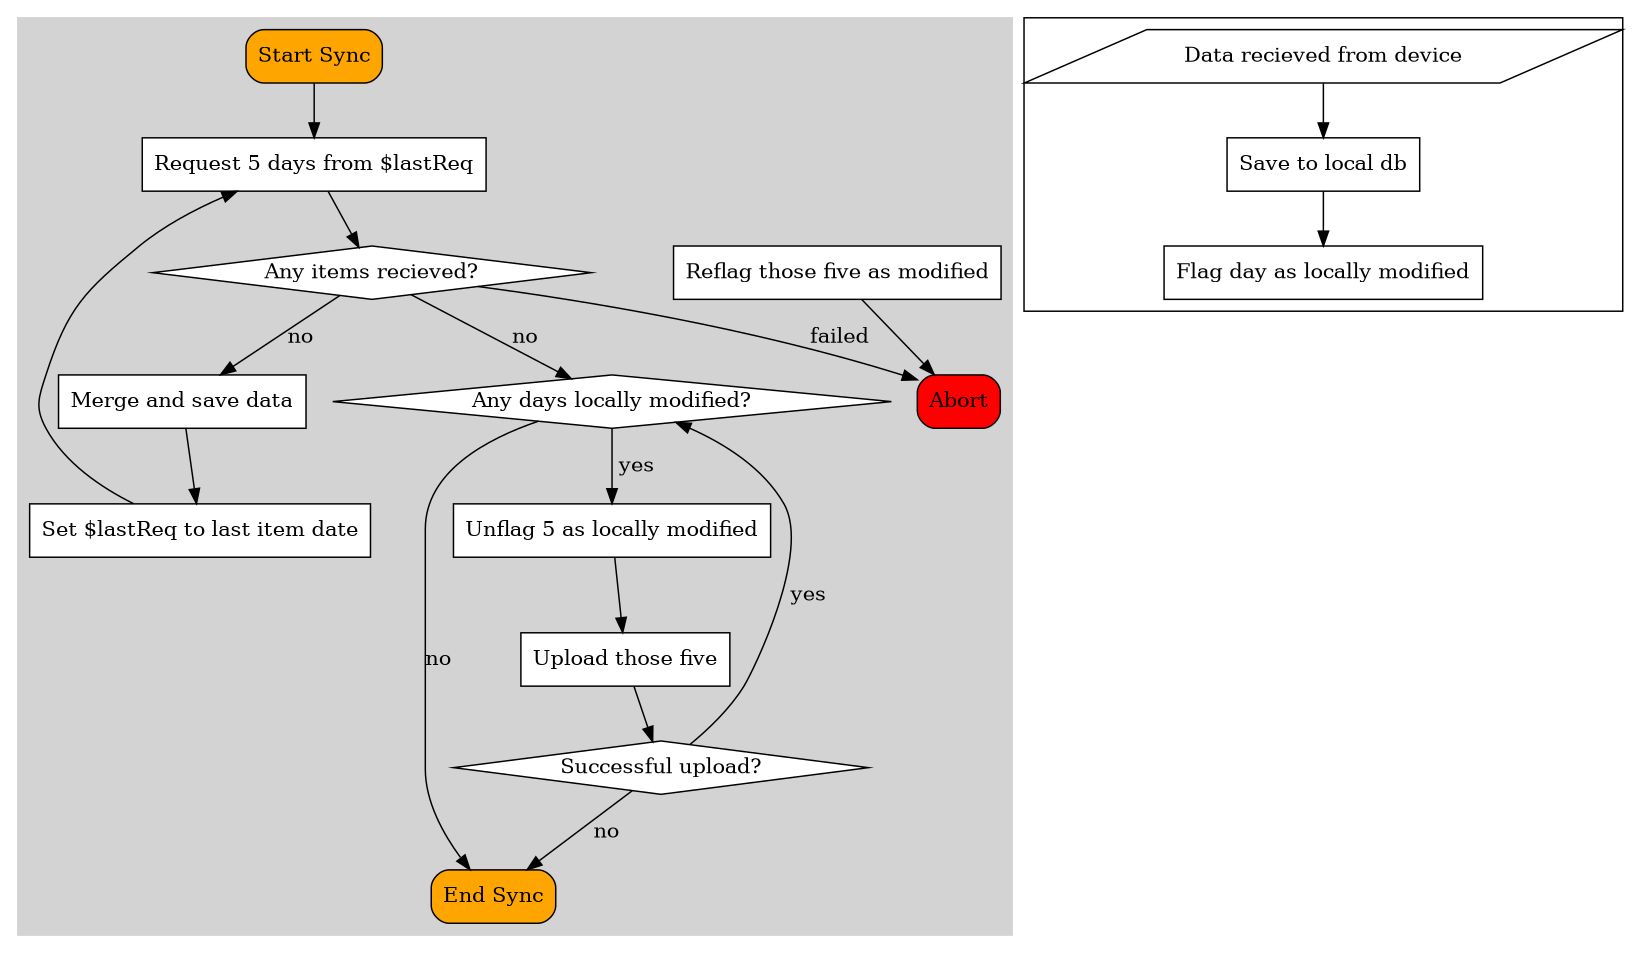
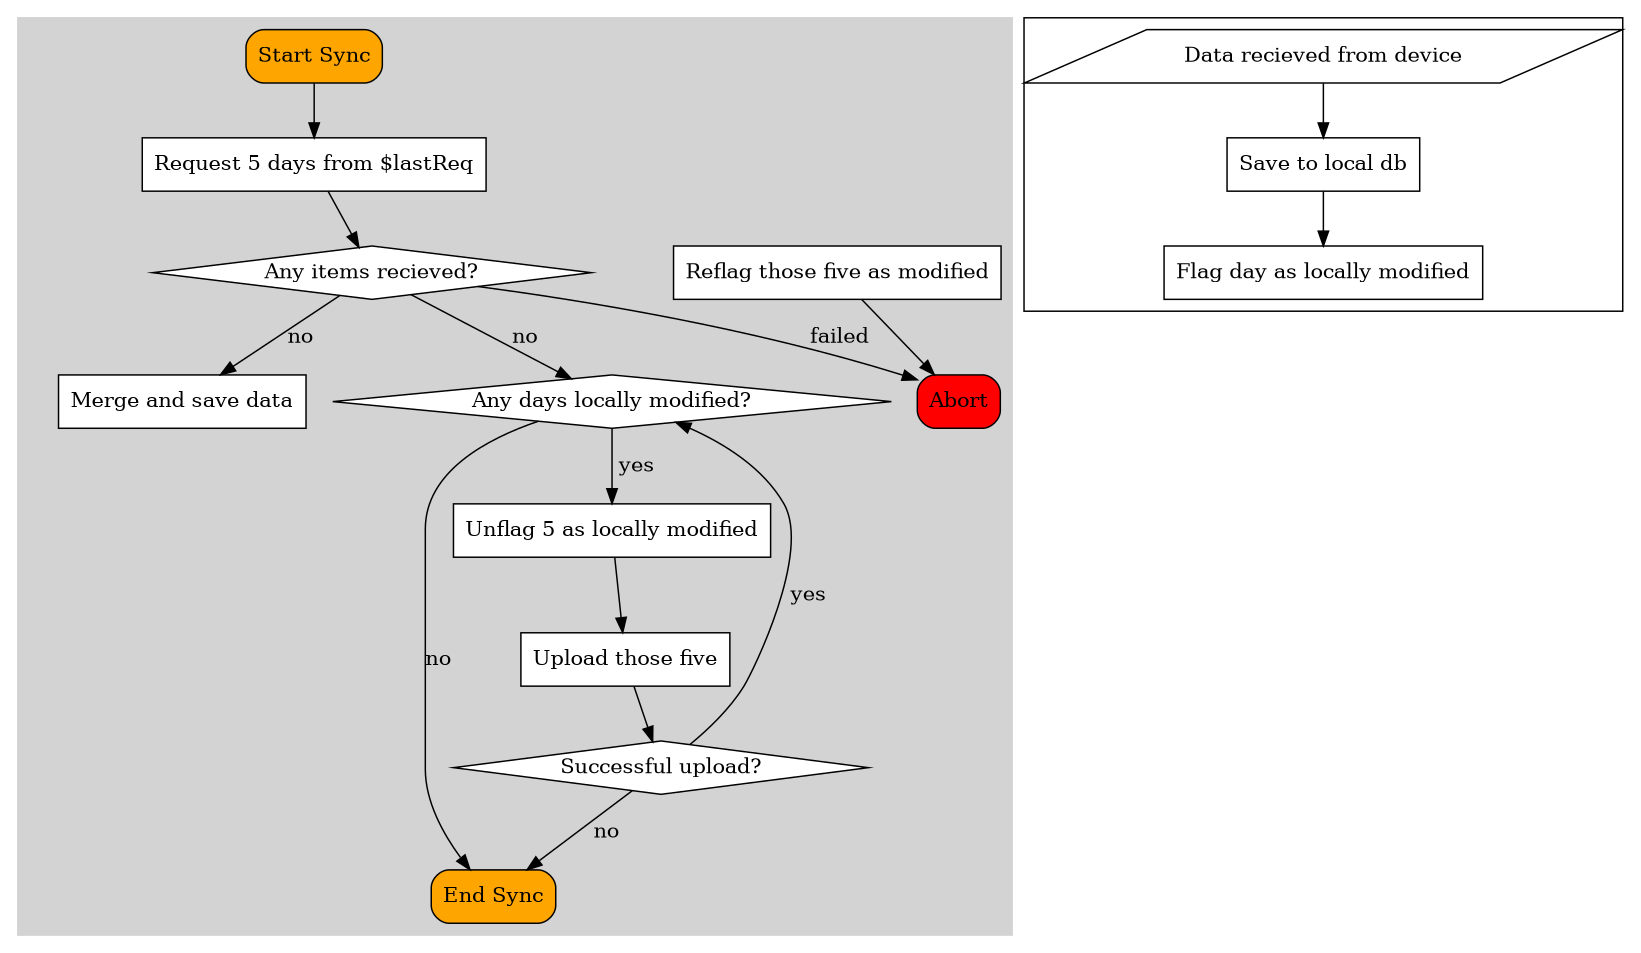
node "Set $lastReq to last item date": removed
